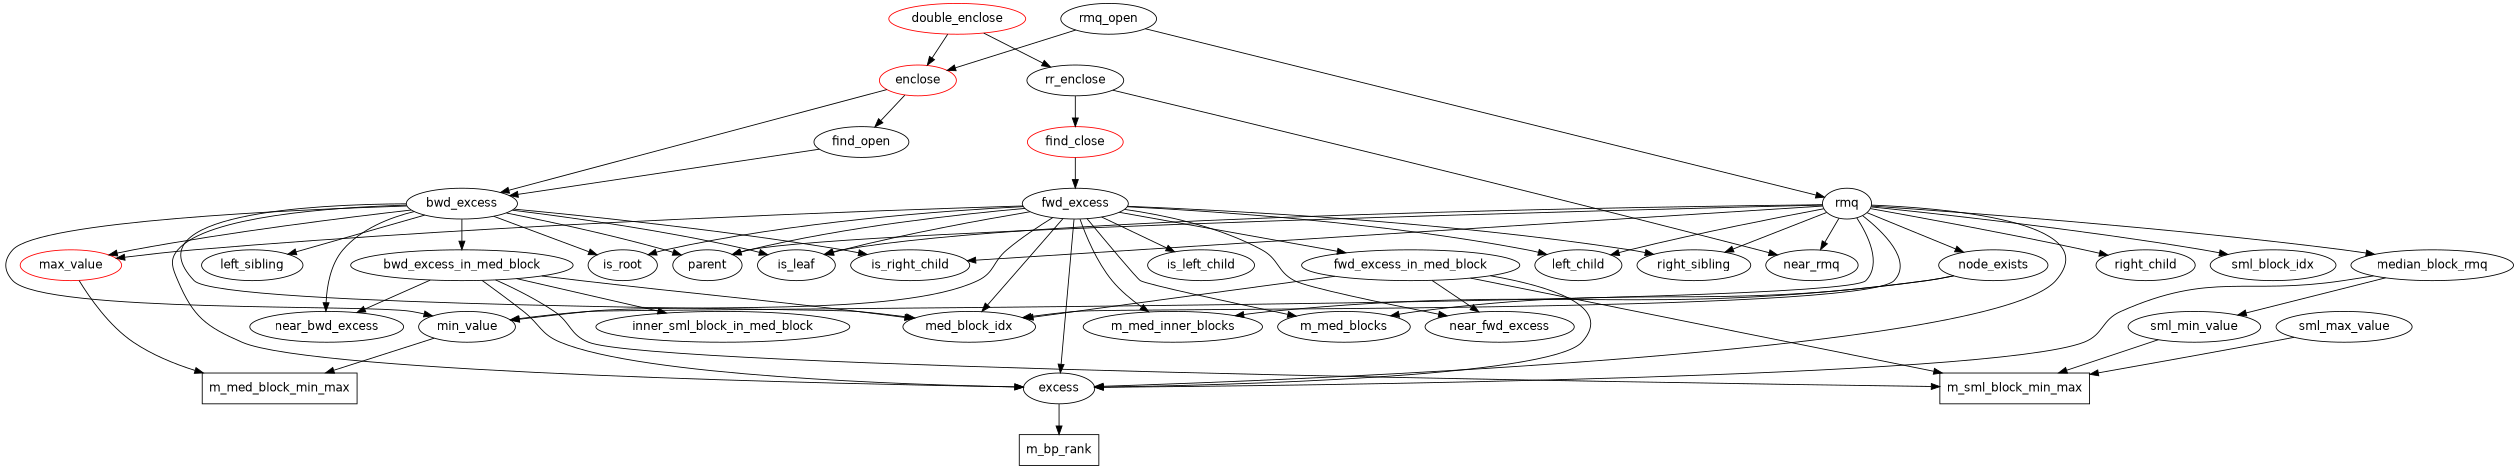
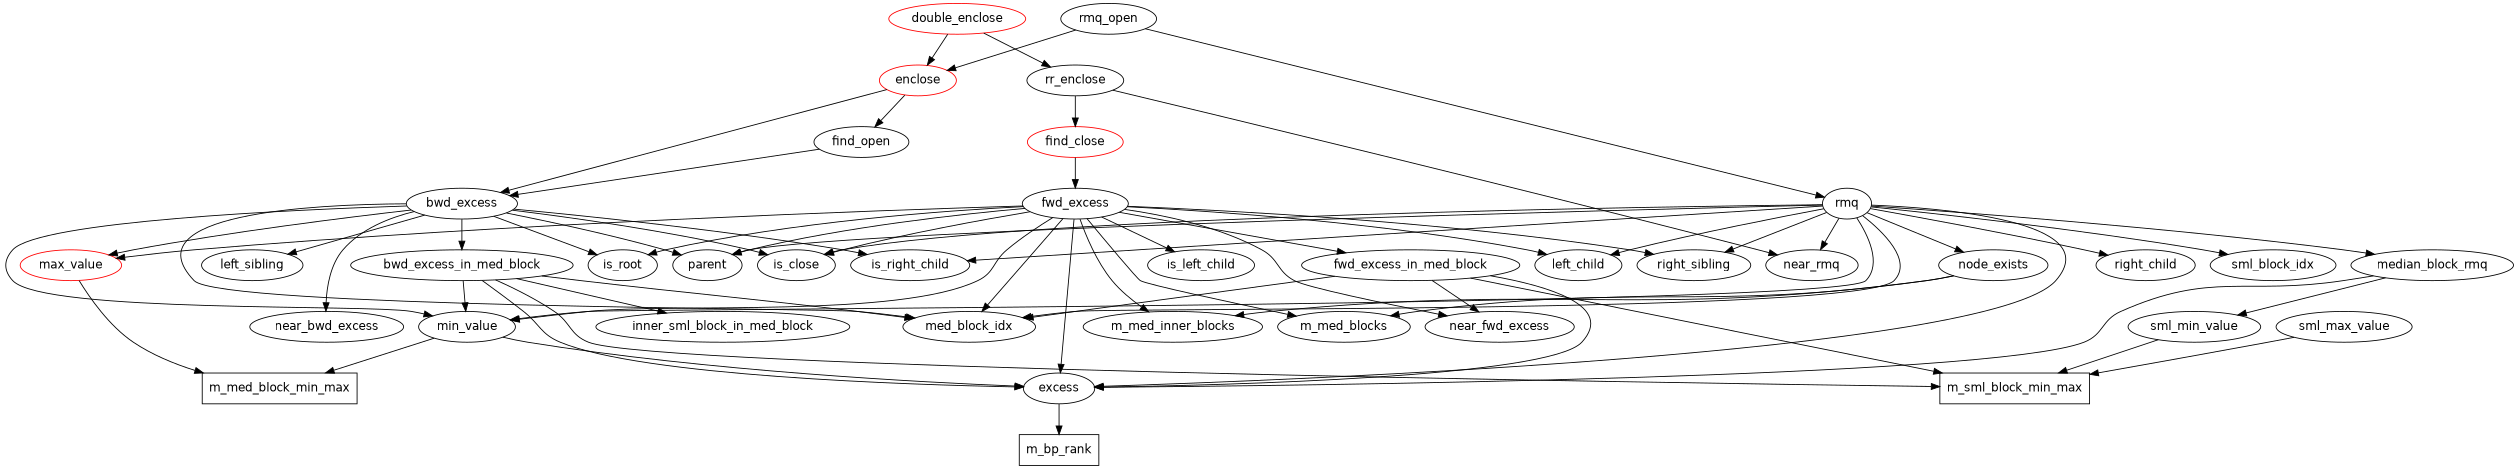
node "is_leaf": label "is_leaf" -> "is_close"
edge "bwd_excess_in_med_block" -> "near_bwd_excess": now "bwd_excess_in_med_block" -> "min_value"
edge "bwd_excess" -> "excess": now "min_value" -> "excess"
